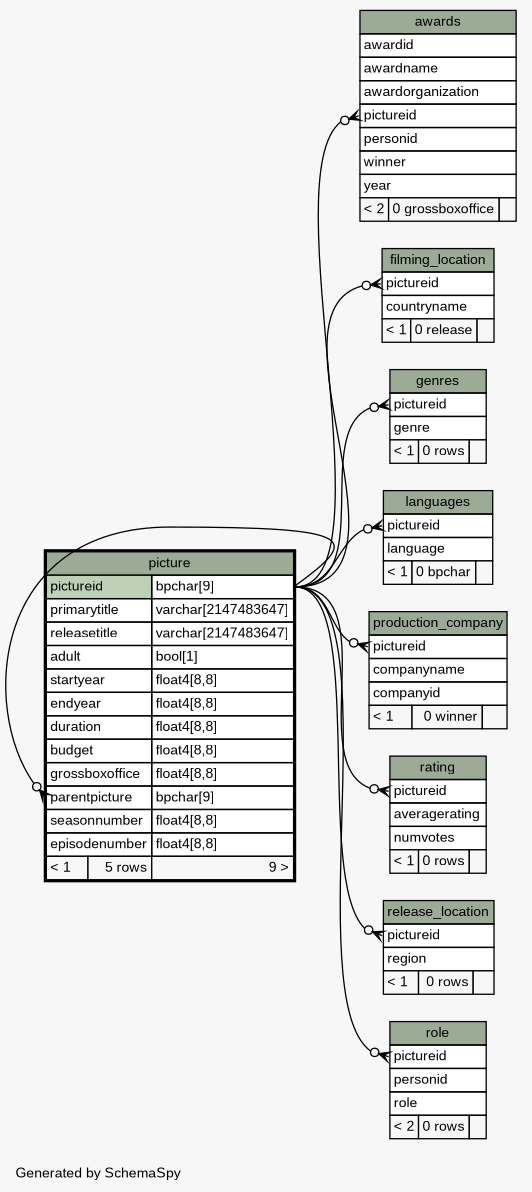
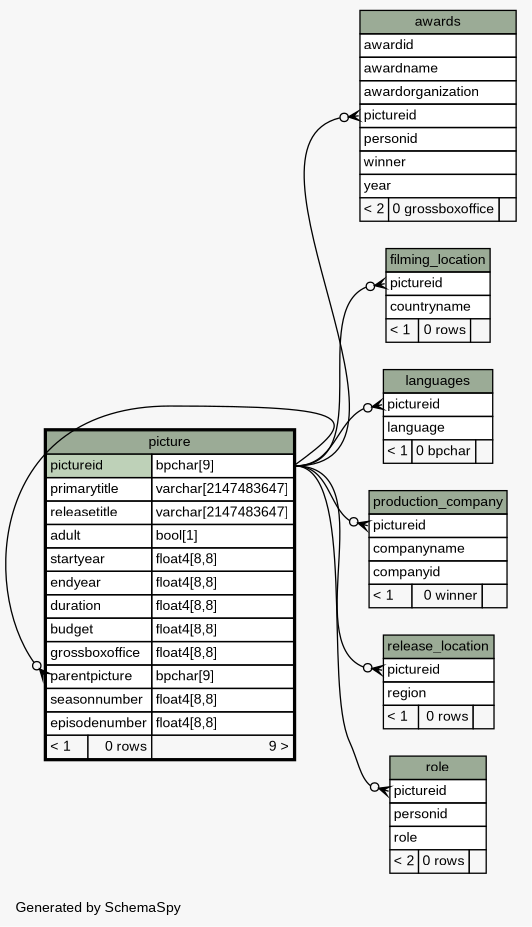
node "filming_location": text "0 release" -> "0 rows"
node "genres": removed
node "rating": removed
node "picture": text "5 rows" -> "0 rows"
